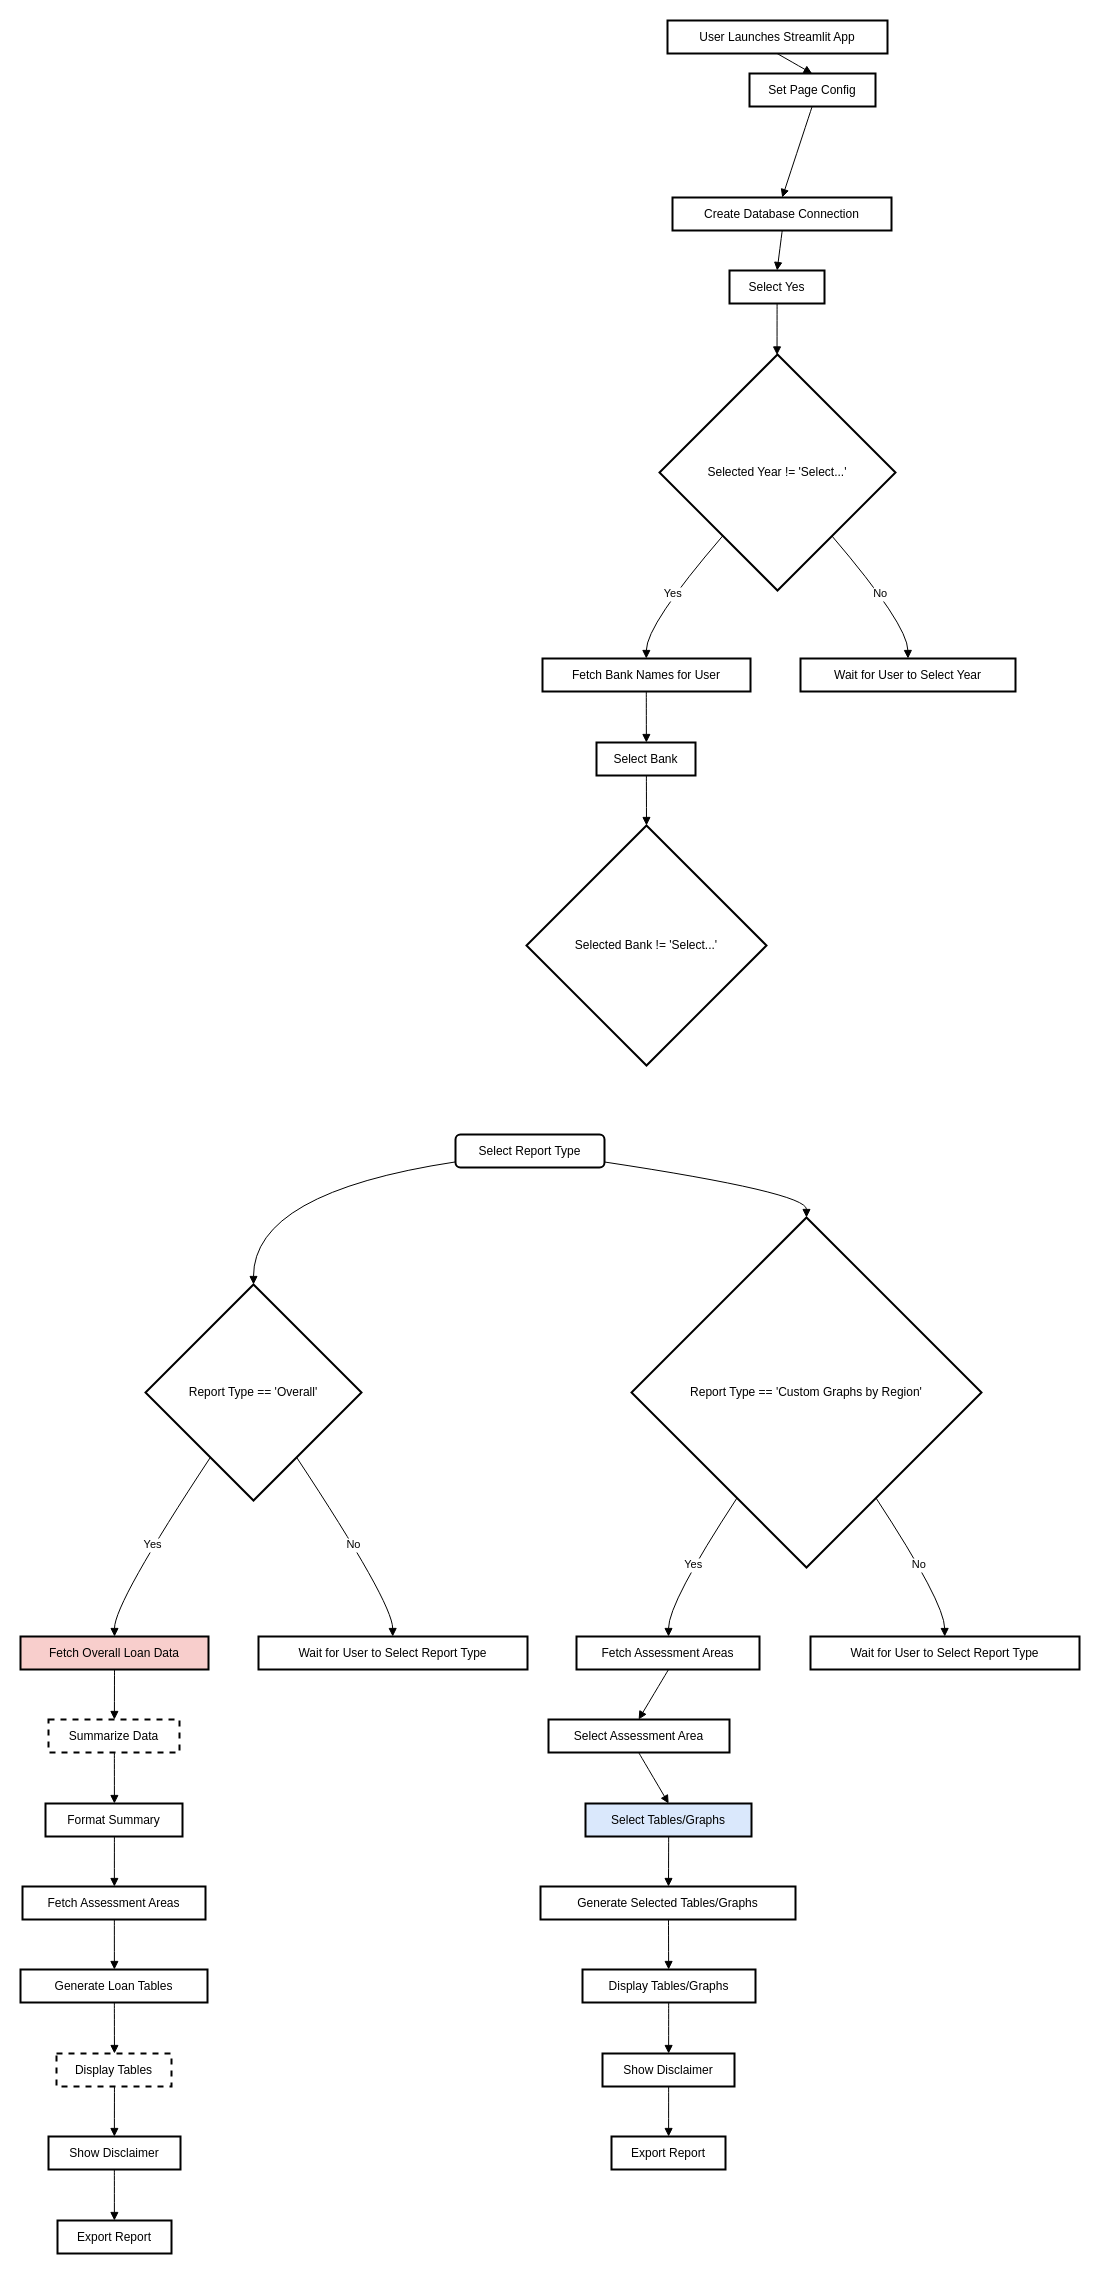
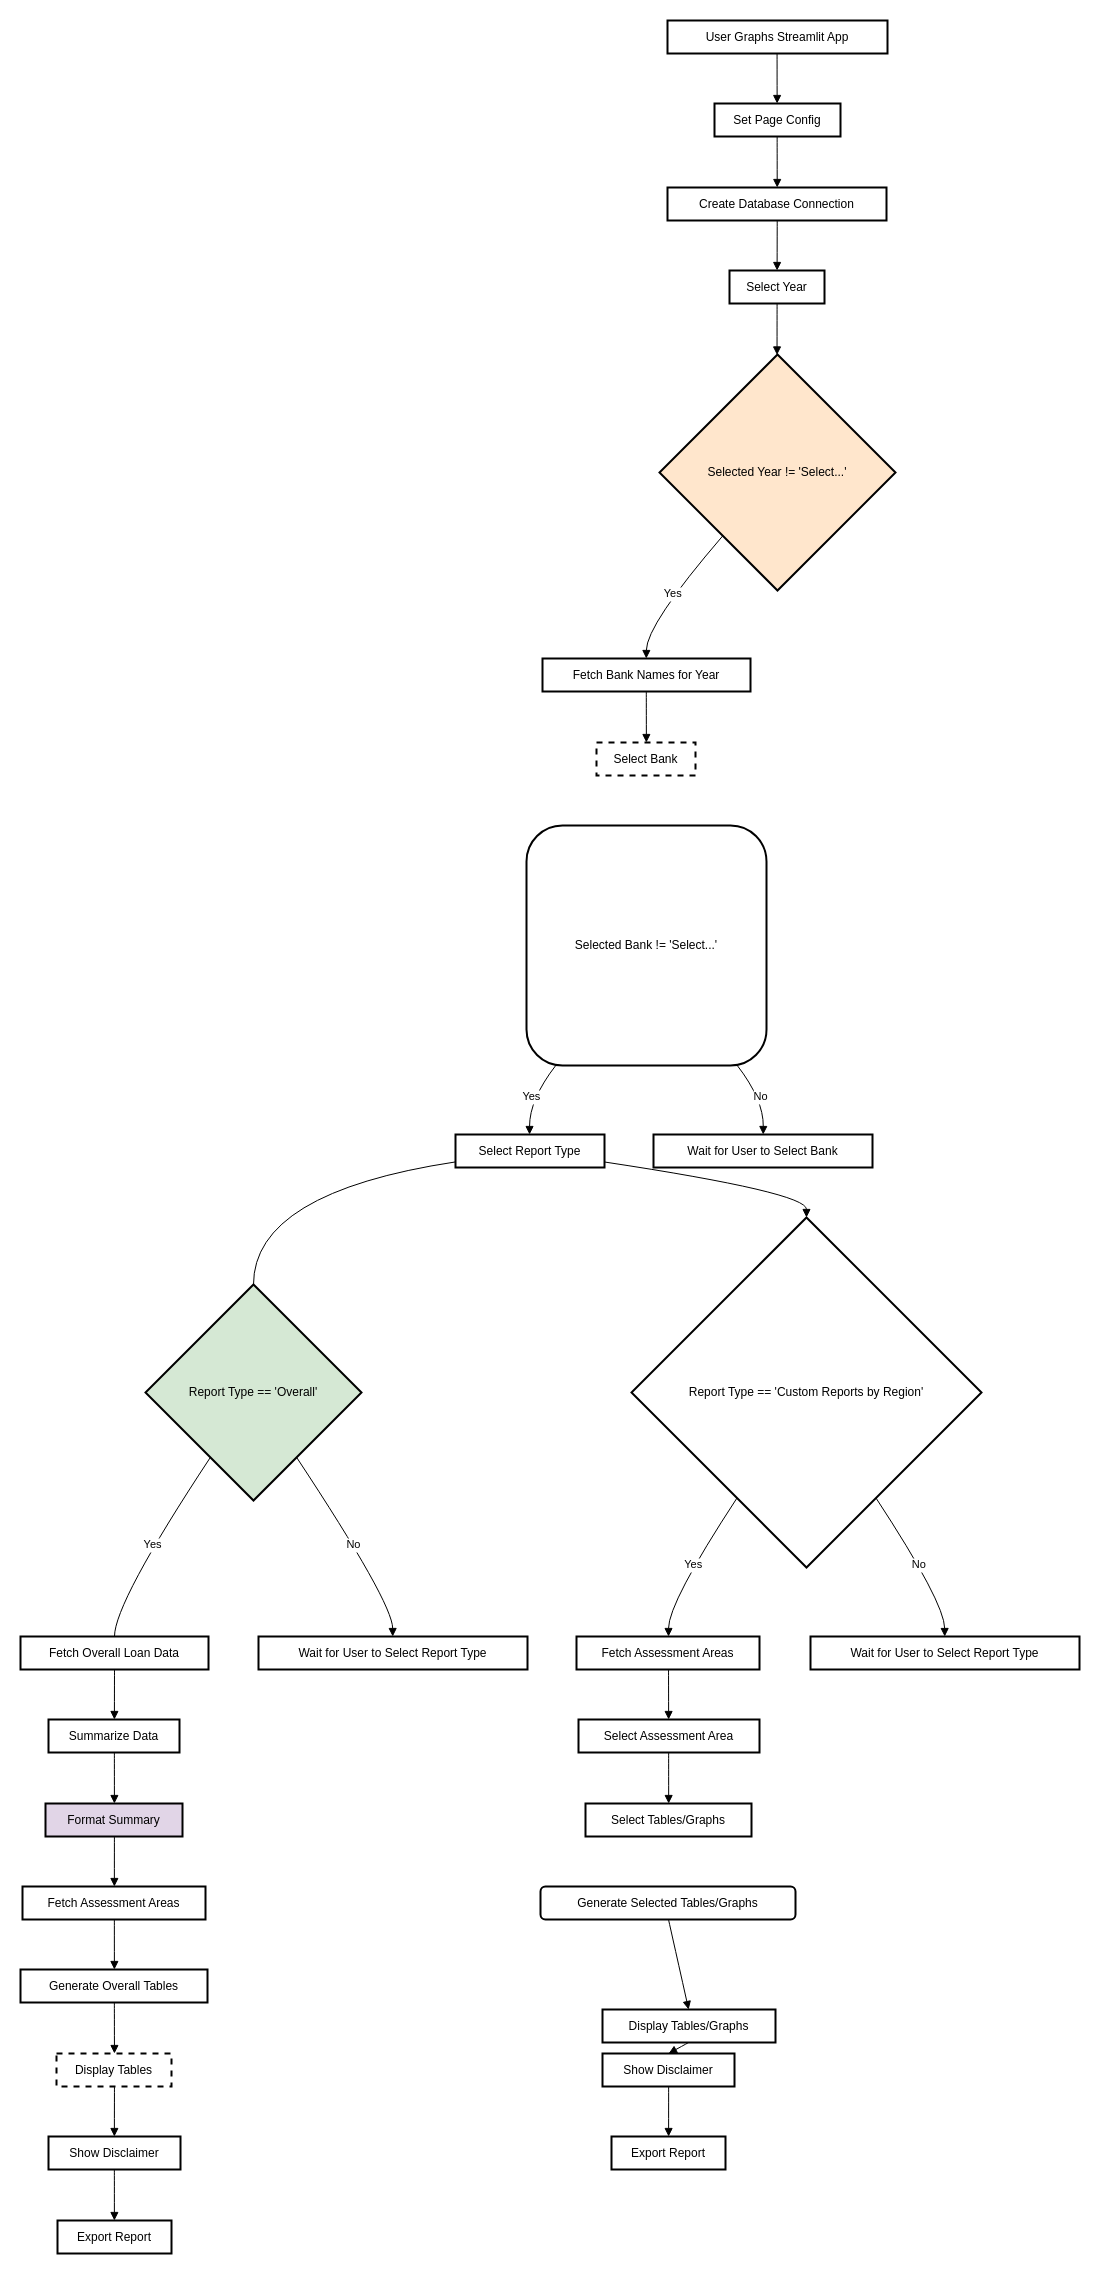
node "User Launches Streamlit App": label "User Launches Streamlit App" -> "User Graphs Streamlit App"
node "Set Page Config": moved (813, 90) -> (778, 120)
node "Create Database Connection": moved (782, 214) -> (777, 204)
node "Select Yes": label "Select Yes" -> "Select Year"
node "Selected Year != 'Select...'": fillcolor #ffffff -> #ffe6cc
edge "Selected Year != 'Select...'" -> "Wait for User to Select Year": removed, label "No"
node "Wait for User to Select Year": removed
node "Fetch Bank Names for User": label "Fetch Bank Names for User" -> "Fetch Bank Names for Year"
node "Select Bank": style solid -> dashed
edge "Select Bank" -> "Selected Bank != 'Select...'": removed
node "Selected Bank != 'Select...'": shape diamond -> rounded rectangle
edge "Selected Bank != 'Select...'" -> "Select Report Type": added, label "Yes"
edge "Selected Bank != 'Select...'" -> "Wait for User to Select Bank": added, label "No"
node "Select Report Type": shape rounded rectangle -> rectangle
node "Wait for User to Select Bank": added
edge "Select Report Type" -> "Report Type == 'Overall'": arrowhead block -> none
node "Report Type == 'Overall'": fillcolor #ffffff -> #d5e8d4
node "Report Type == 'Custom Graphs by Region'": label "Report Type == 'Custom Graphs by Region'" -> "Report Type == 'Custom Reports by Region'"
edge "Report Type == 'Overall'" -> "Fetch Overall Loan Data": arrowhead block -> none
node "Fetch Overall Loan Data": fillcolor #f8cecc -> #ffffff
node "Summarize Data": style dashed -> solid
node "Select Assessment Area": moved (639, 1736) -> (669, 1736)
node "Format Summary": fillcolor #ffffff -> #e1d5e7
node "Select Tables/Graphs": fillcolor #dae8fc -> #ffffff
edge "Select Tables/Graphs" -> "Generate Selected Tables/Graphs": removed
node "Generate Selected Tables/Graphs": shape rectangle -> rounded rectangle
node "Display Tables/Graphs": moved (669, 1986) -> (689, 2026)
node "Generate Loan Tables": label "Generate Loan Tables" -> "Generate Overall Tables"
